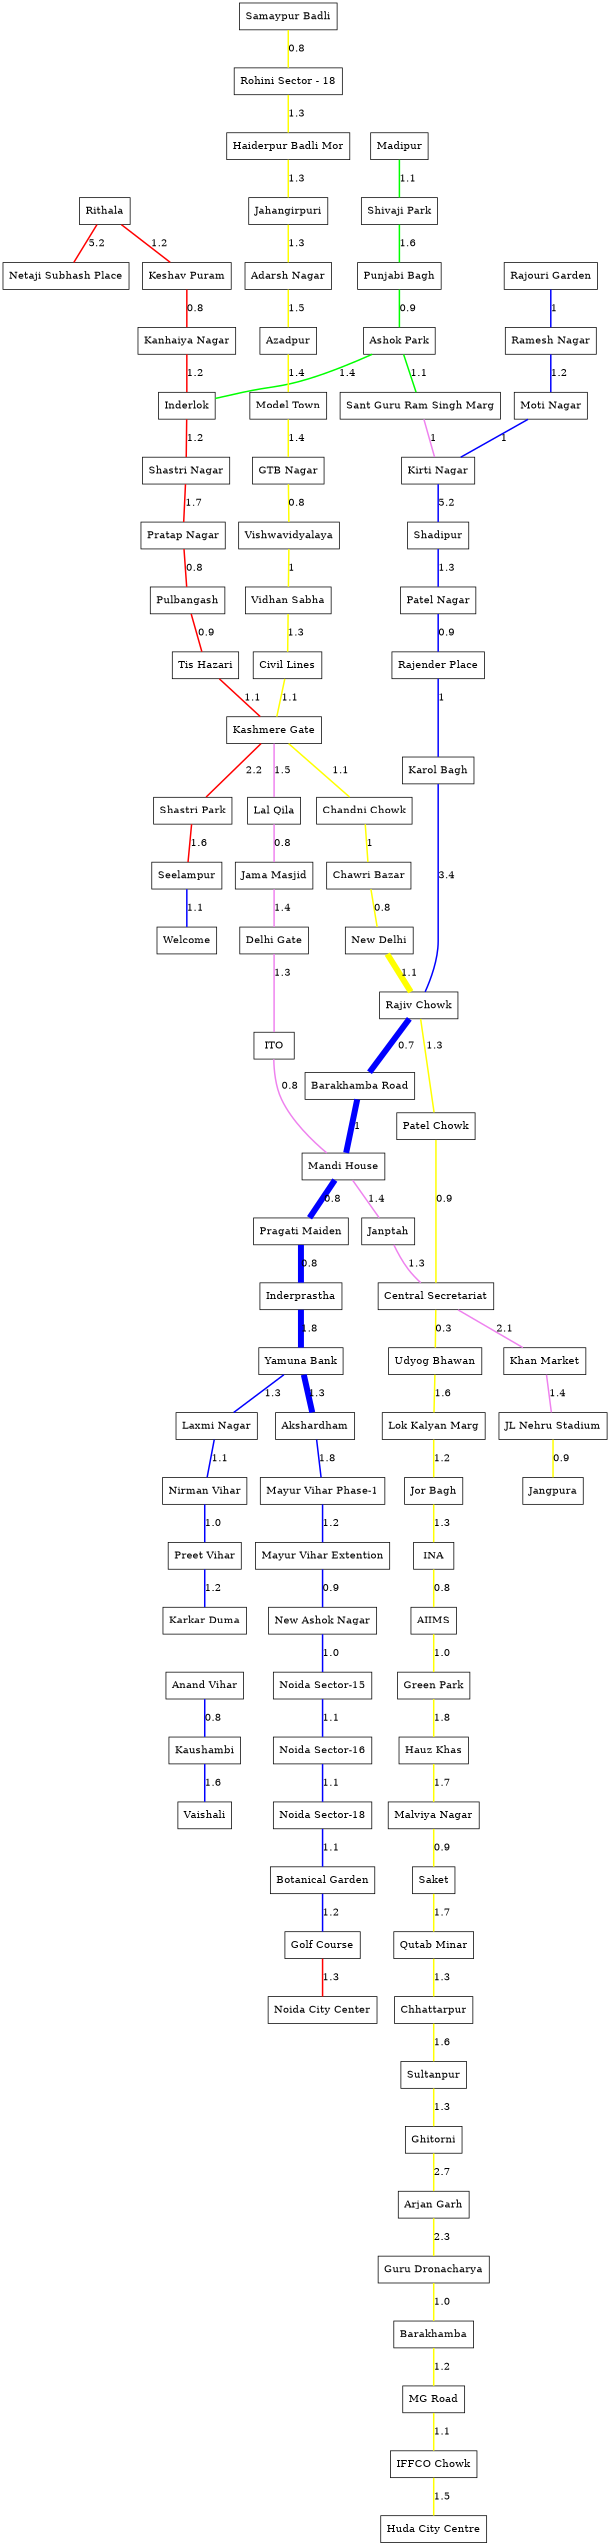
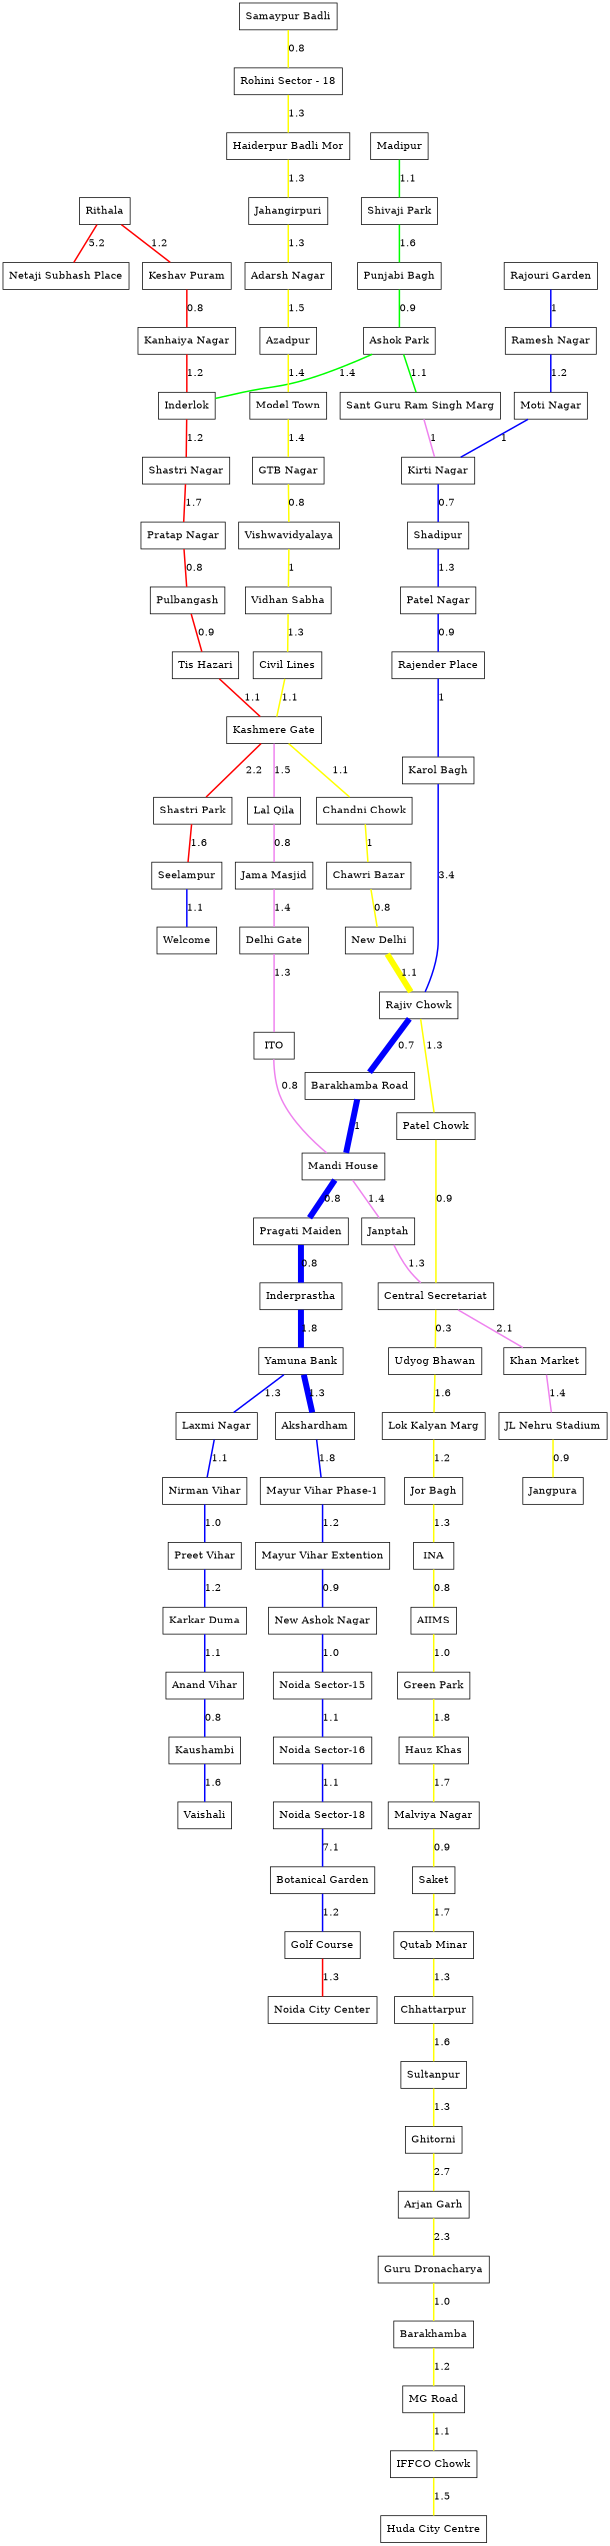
edge "Kirti Nagar" -- "Shadipur": label "5.2" -> "0.7"
edge "Karkar Duma" -- "Anand Vihar": added, label "1.1"
edge "Noida Sector-18" -- "Botanical Garden": label "1.1" -> "7.1"
